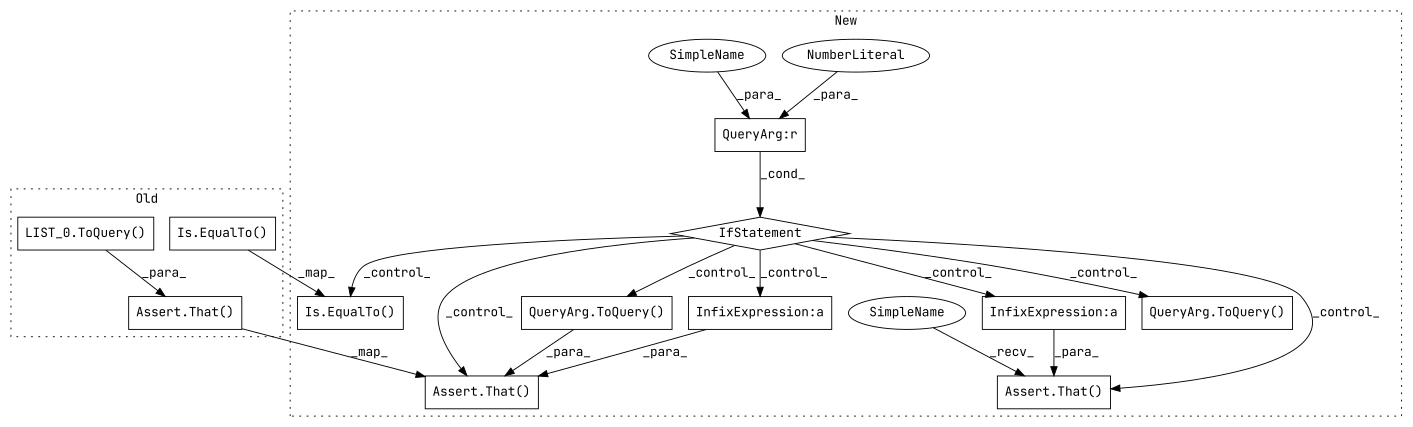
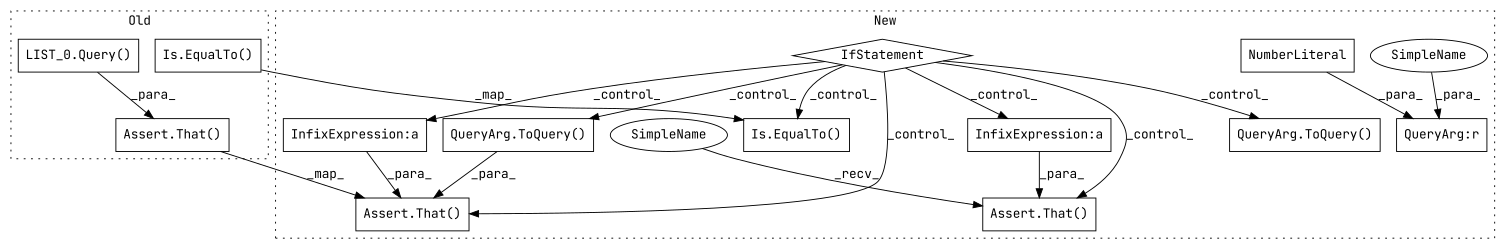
node "NumberLiteral": shape ellipse -> box
edge "QueryArg:r" -> "IfStatement": removed, label "_cond_"
node "LIST_0.ToQuery()": label "LIST_0.ToQuery()" -> "LIST_0.Query()"
